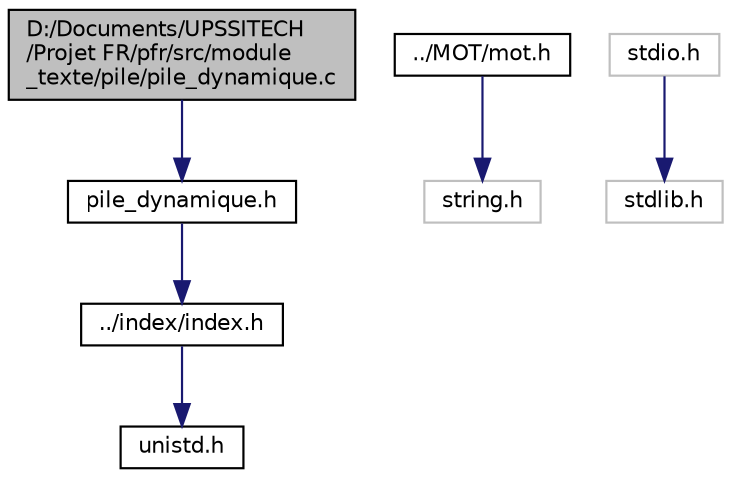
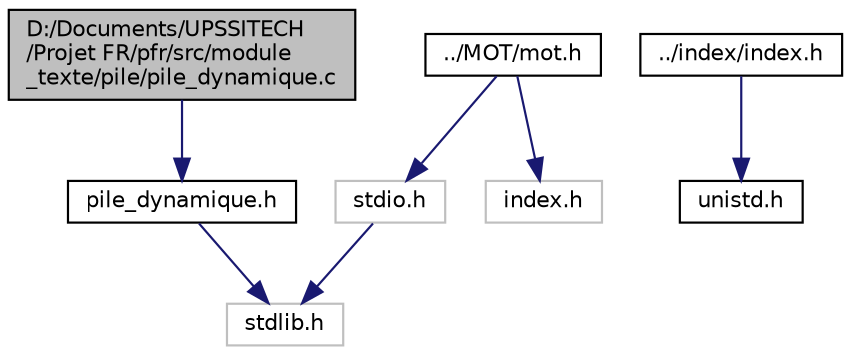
edge "../MOT/mot.h" -> "stdio.h": added
node "string.h": label "string.h" -> "index.h"
edge "pile_dynamique.h" -> "../index/index.h": now "pile_dynamique.h" -> "stdlib.h"
